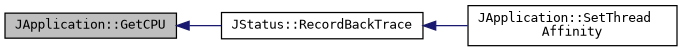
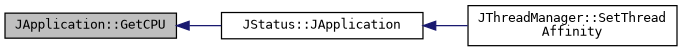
node "JStatus::RecordBackTrace": label "JStatus::RecordBackTrace" -> "JStatus::JApplication"
node "JApplication::SetThread Affinity": label "JApplication::SetThread Affinity" -> "JThreadManager::SetThread Affinity"
